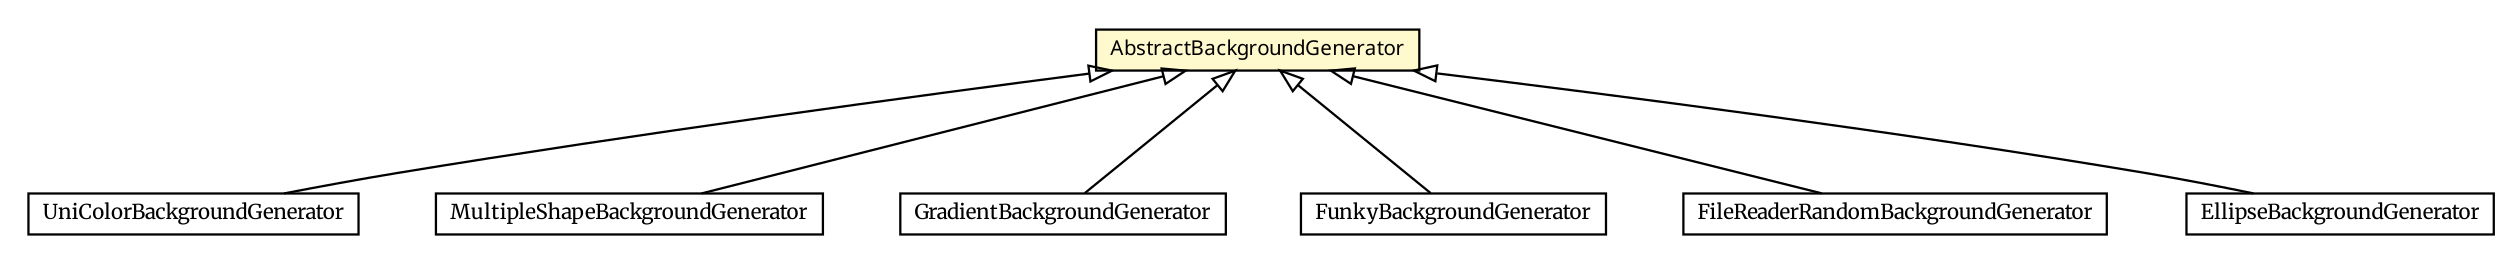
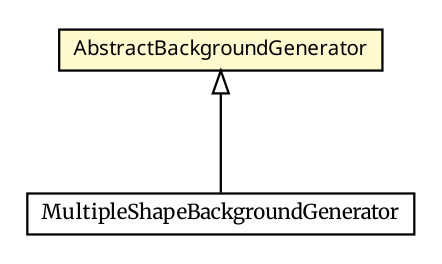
node "UniColorBackgroundGenerator": removed
node "GradientBackgroundGenerator": removed
node "FunkyBackgroundGenerator": removed
node "FileReaderRandomBackgroundGenerator": removed
node "EllipseBackgroundGenerator": removed
